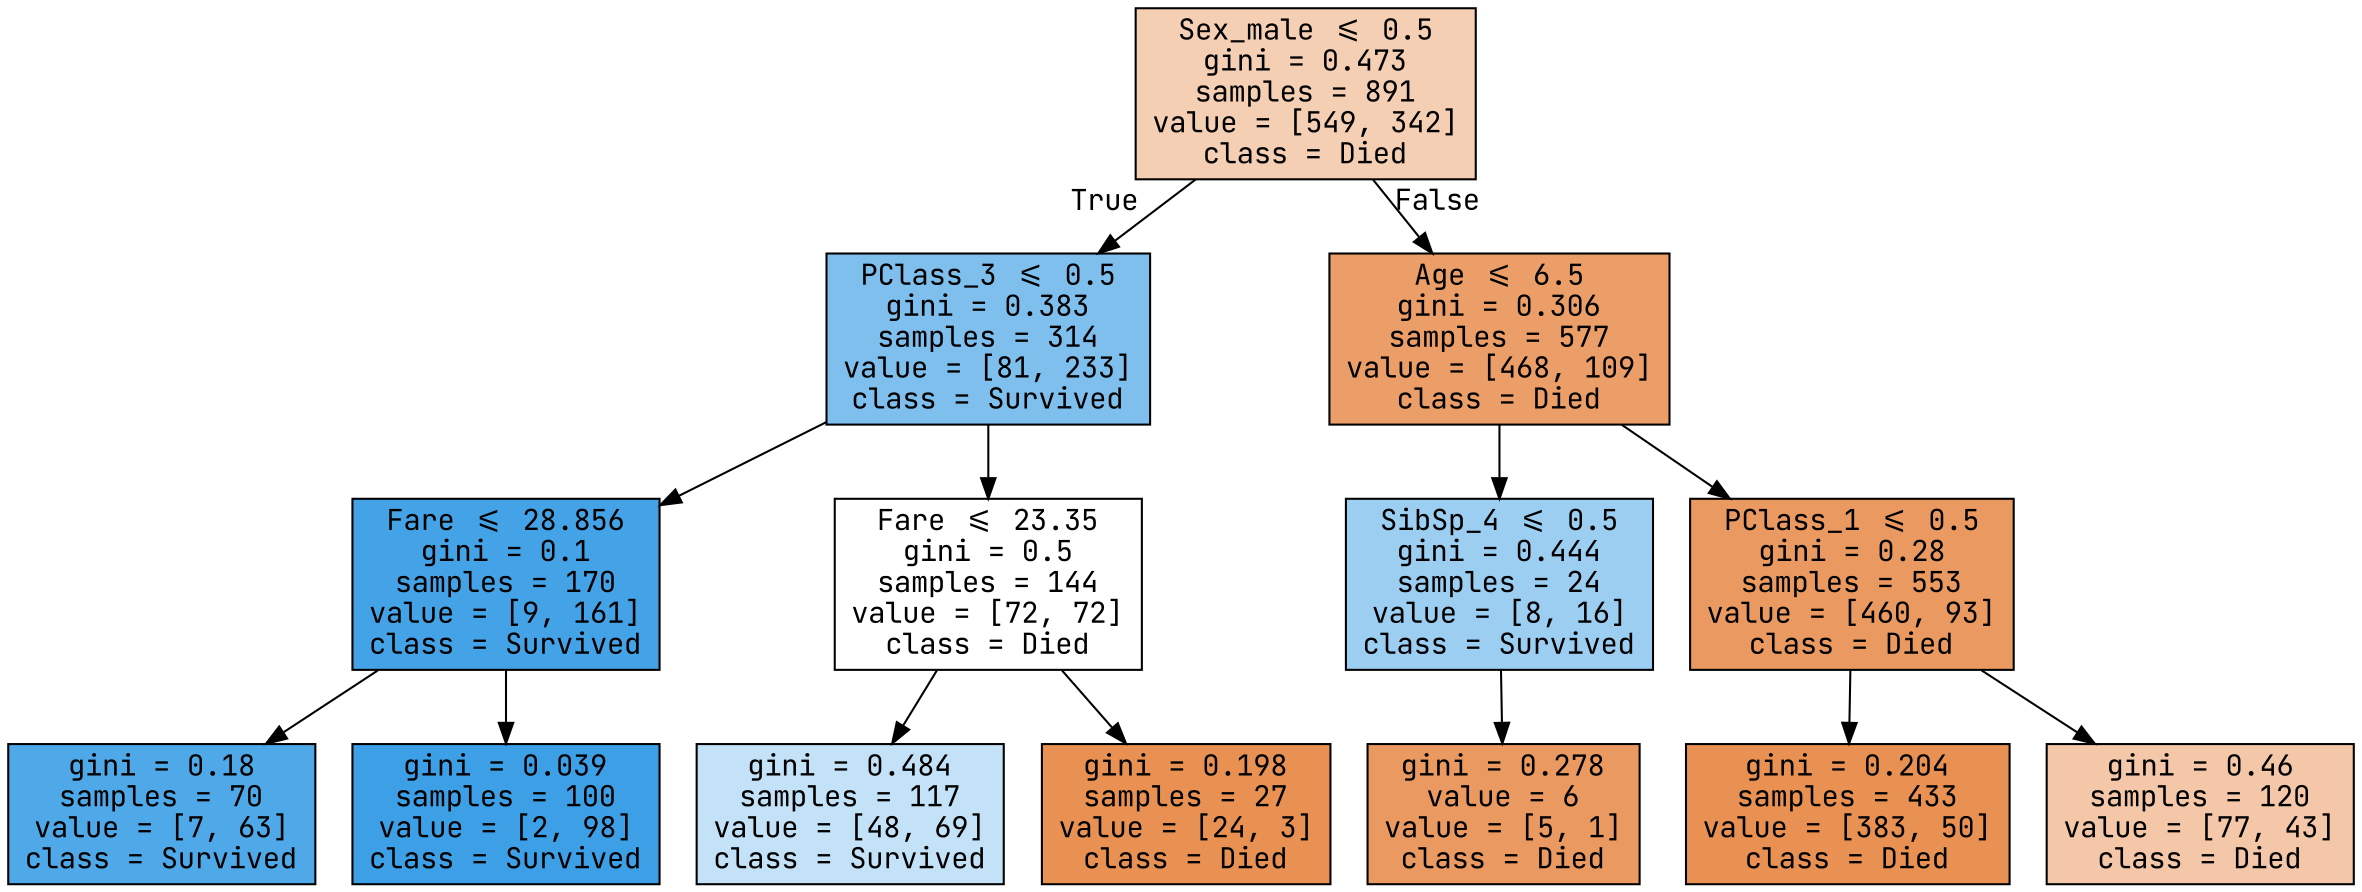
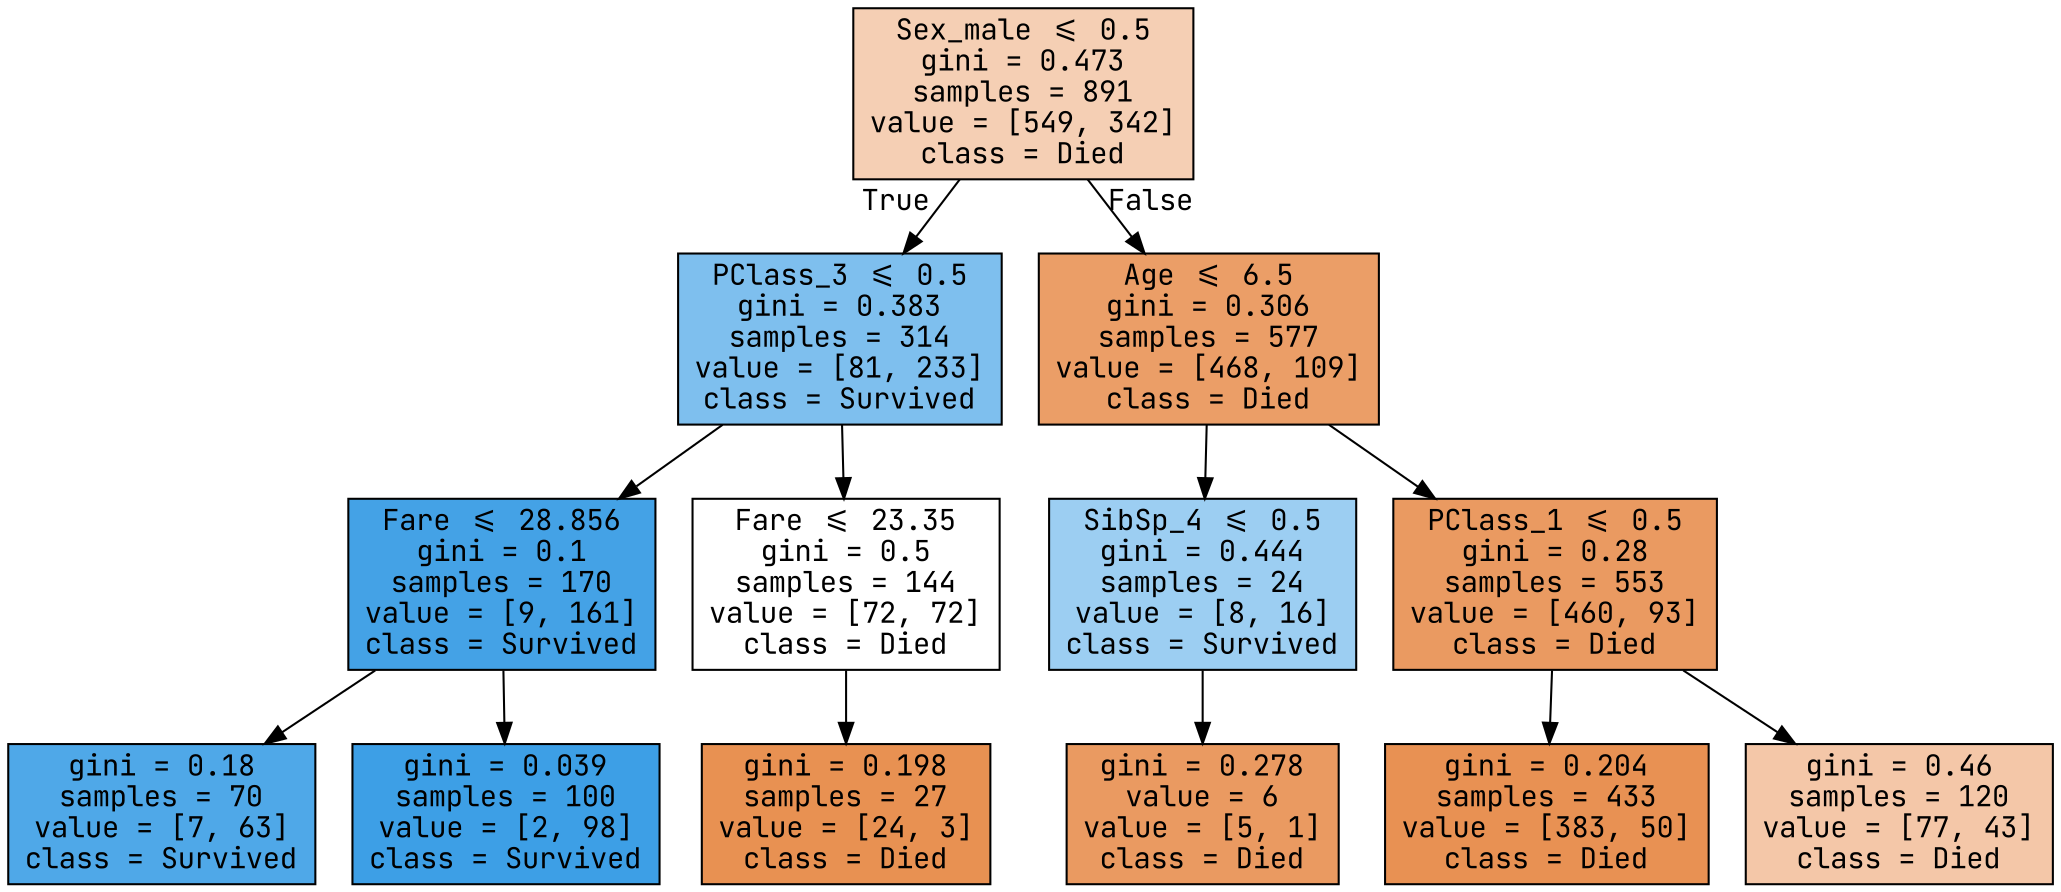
node "gini = 0.484 samples = 117 value = [48, 69] class = Survived": removed
